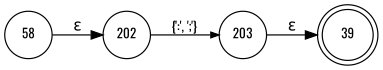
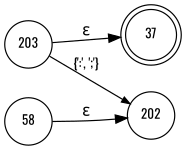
edge "202" -> "203": reversed
node "39": label "39" -> "37"
